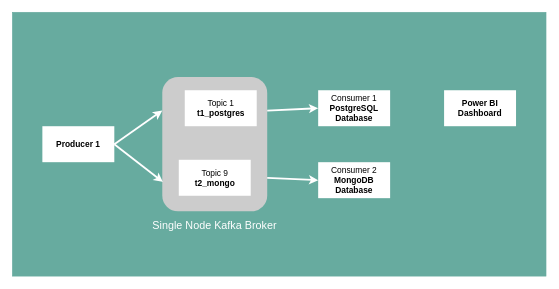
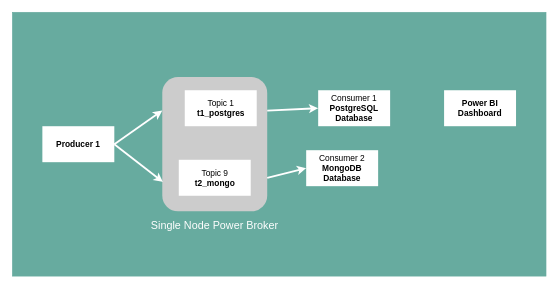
node "Consumer 2MongoDB Database": moved (354, 180) -> (342, 168)
node "Single Node Kafka Broker": label "Single Node Kafka Broker" -> "Single Node Power Broker"
